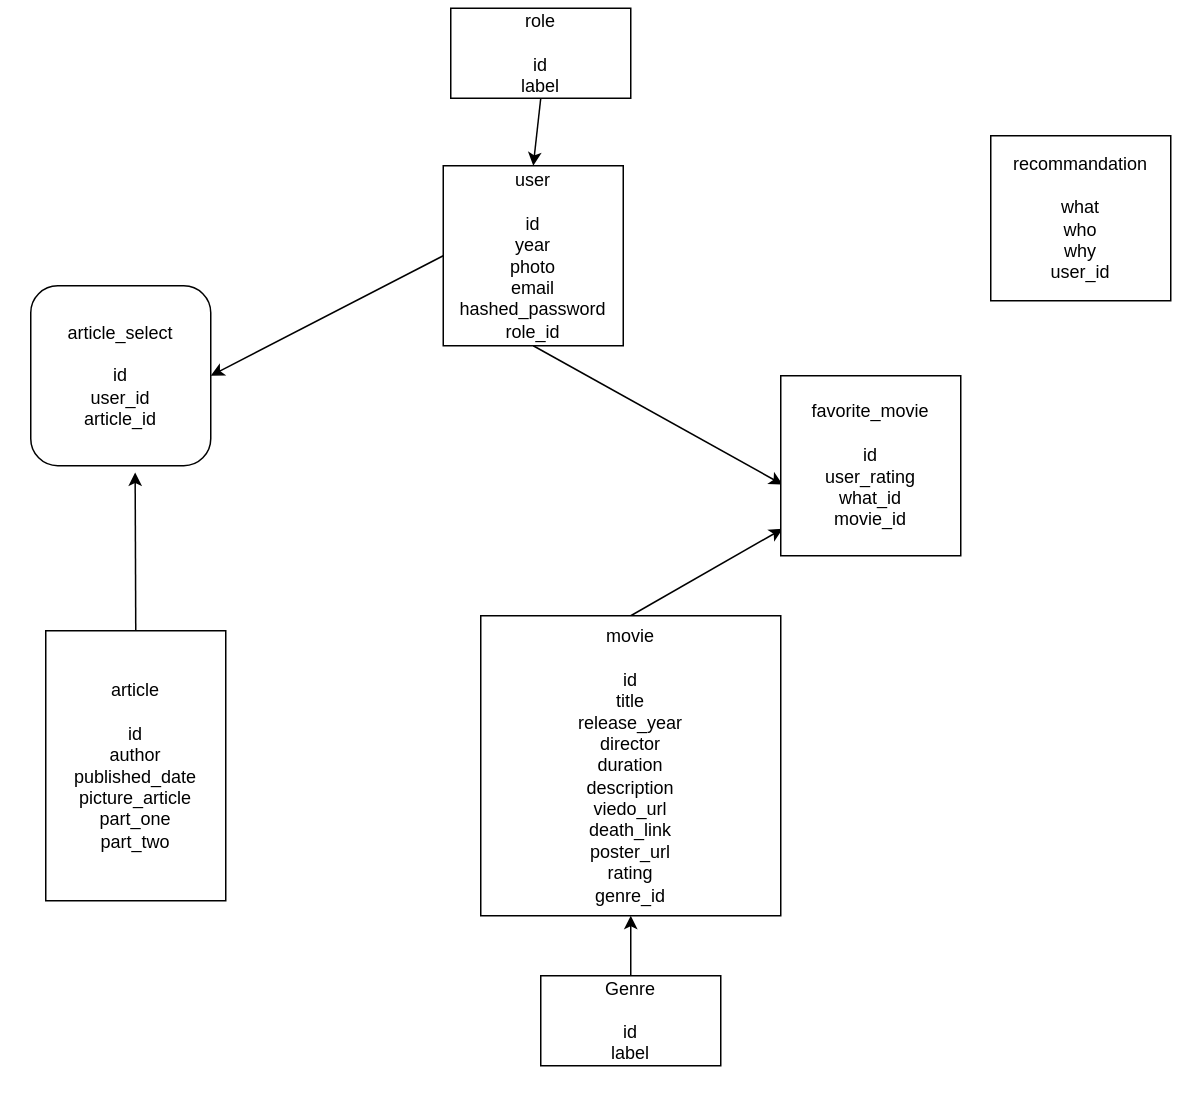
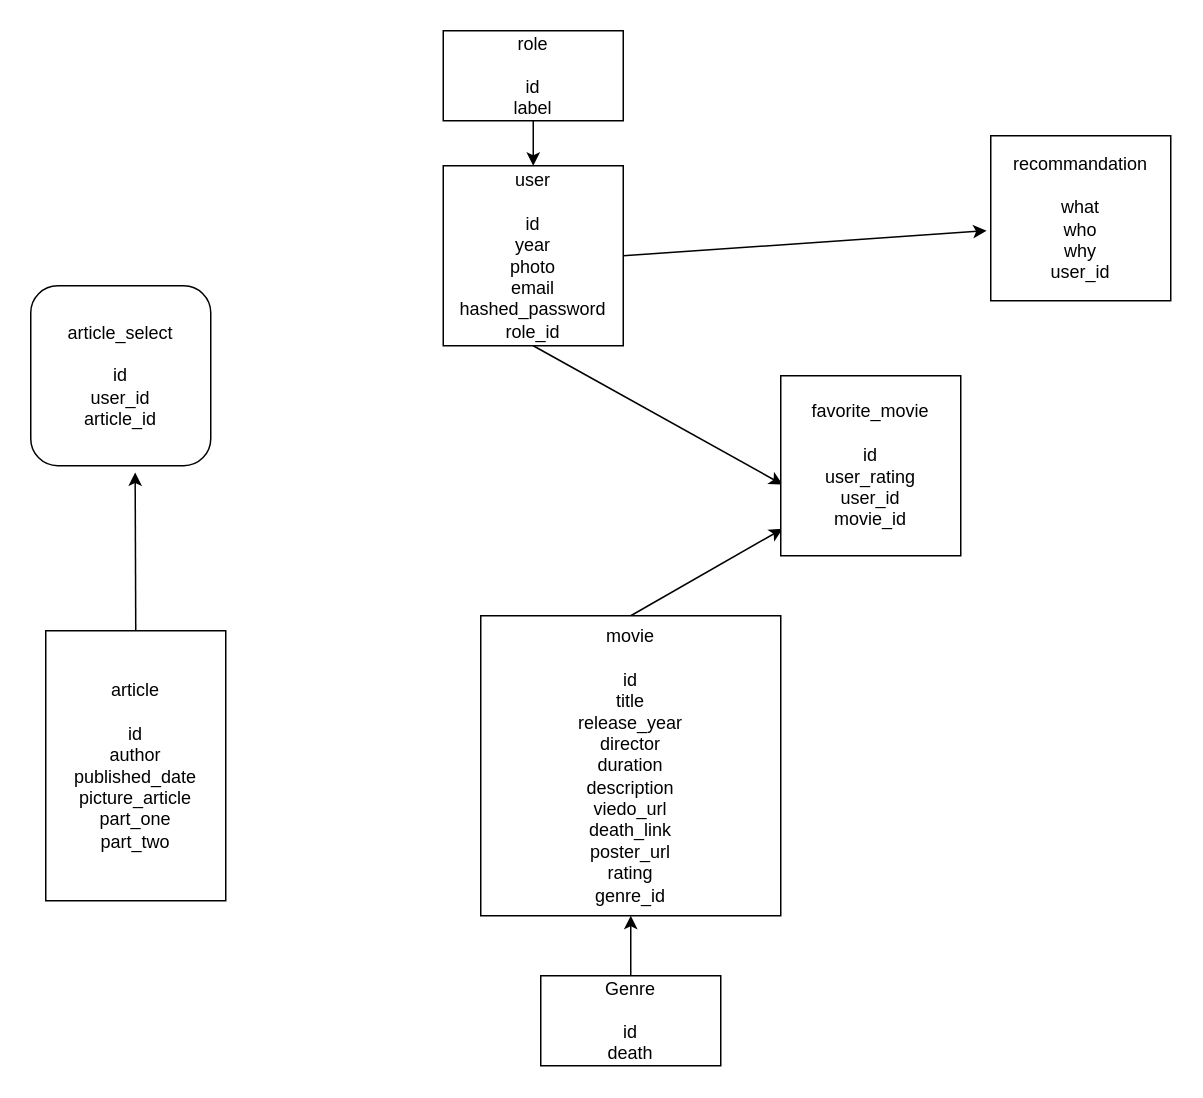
node "role id label": moved (541, 53) -> (533, 76)
edge "user id year photo email hashed_password role_id" -> "recommandation what who why user_id": added
edge "user id year photo email hashed_password role_id" -> "article_select id user_id article_id": removed
node "favorite_movie id user_rating what_id movie_id": label "favorite_movie id user_rating what_id movie_id" -> "favorite_movie id user_rating user_id movie_id"
node "Genre id label": label "Genre id label" -> "Genre id death"
